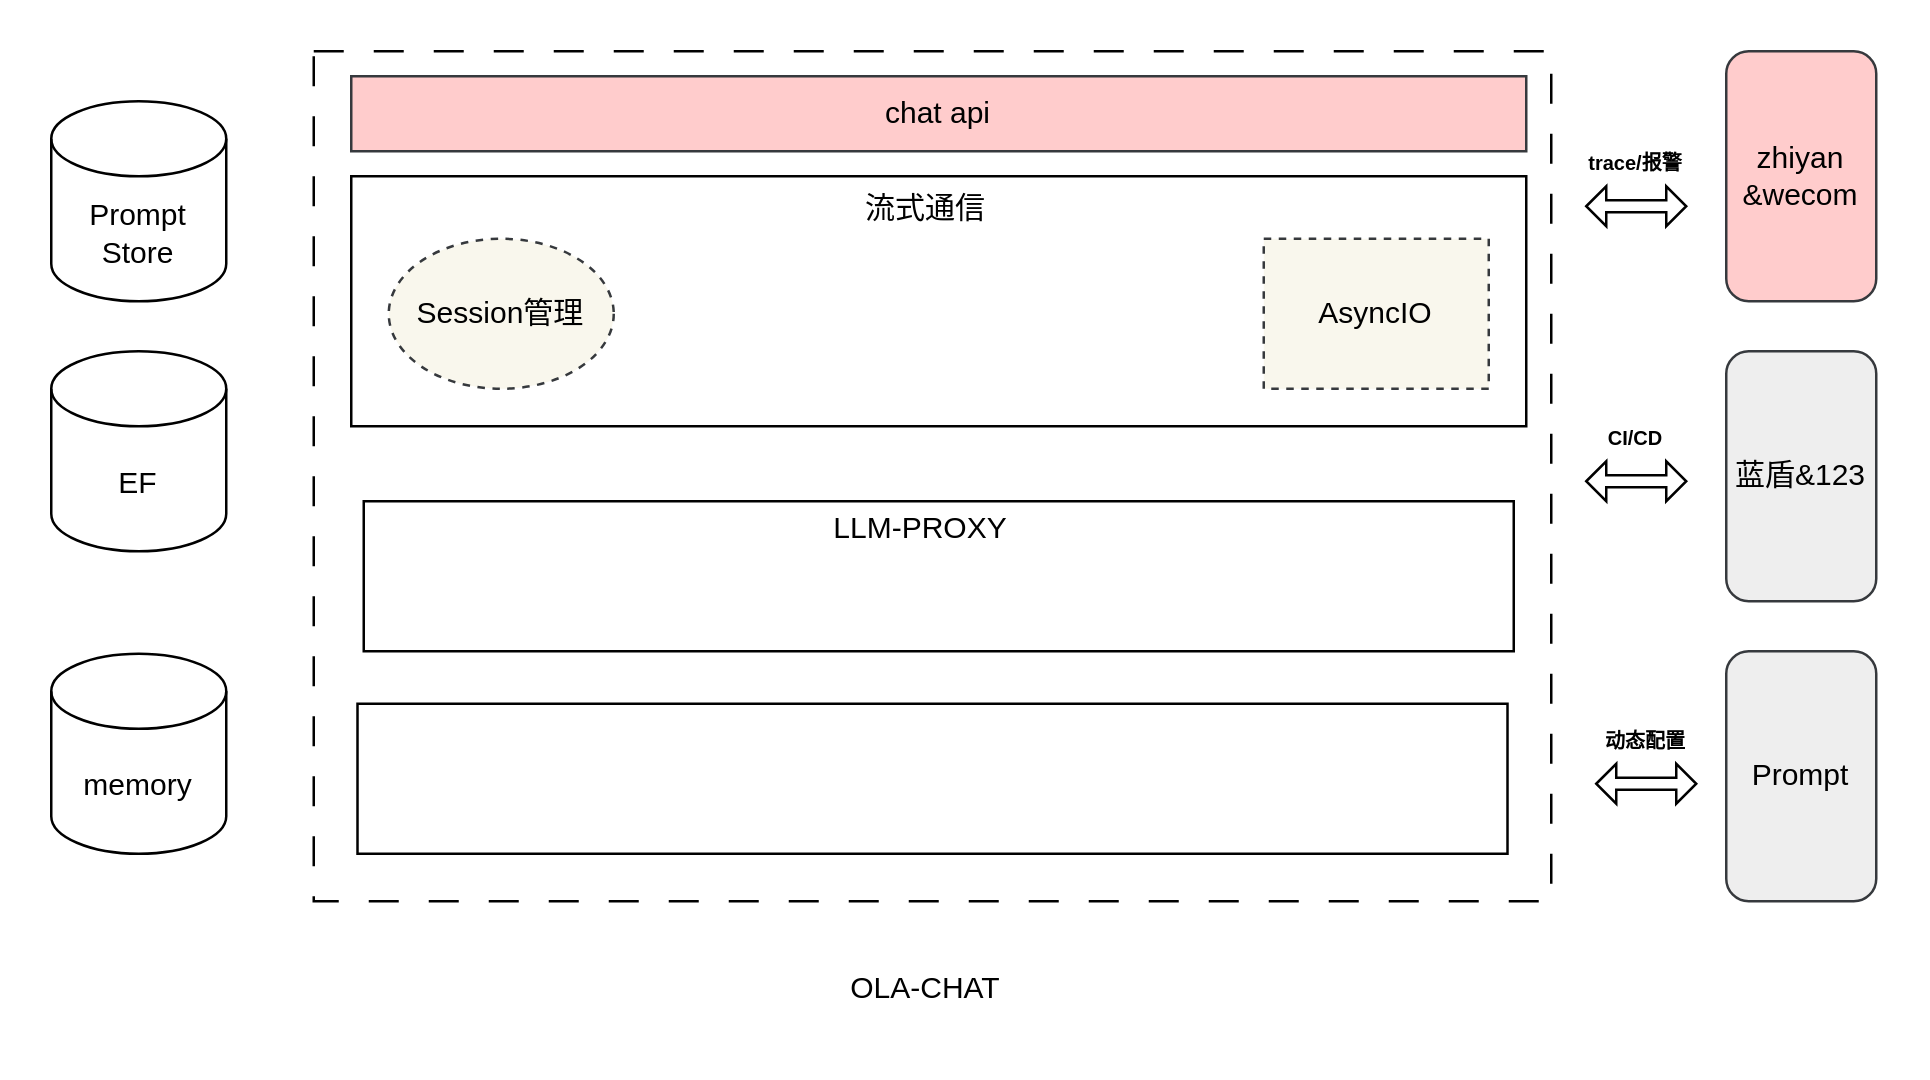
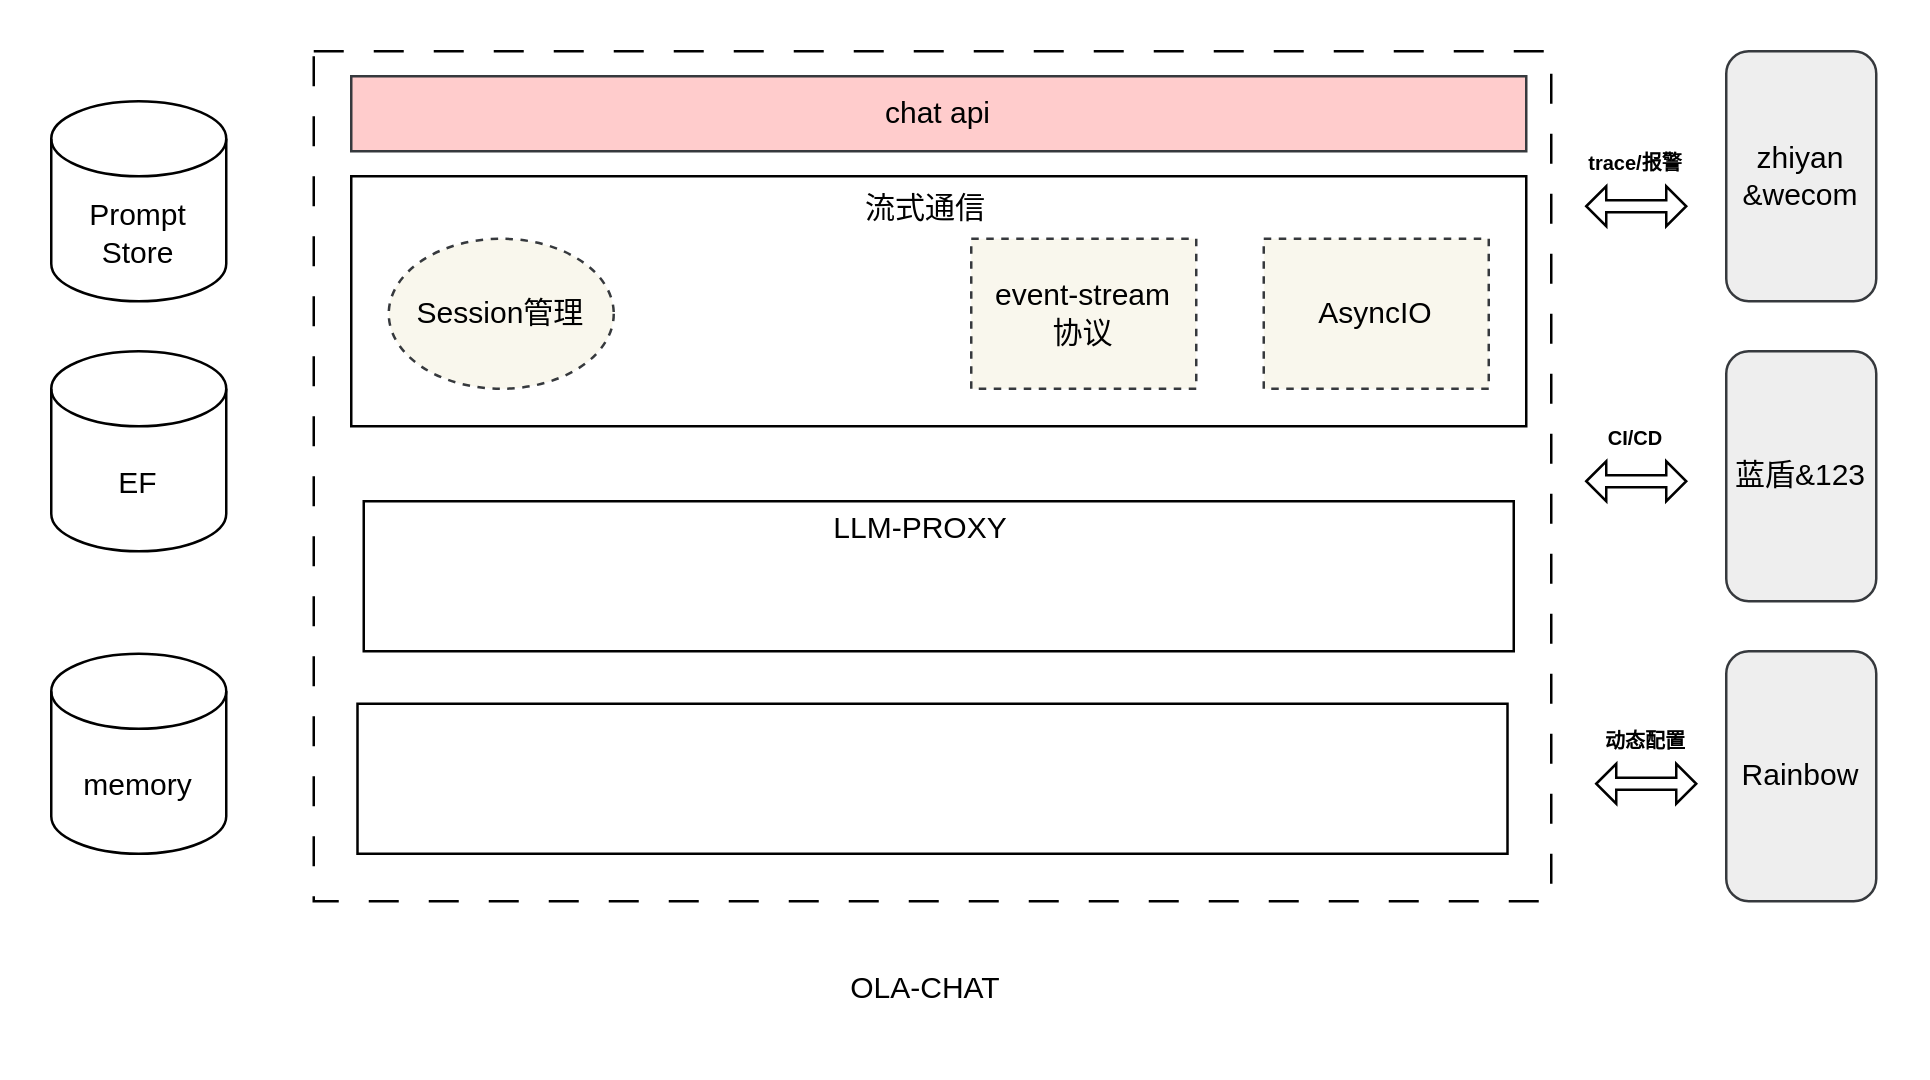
node "zhiyan &wecom": fillcolor #ffcccc -> #eeeeee
node "event-stream 协议": added
node "Prompt": label "Prompt" -> "Rainbow"
